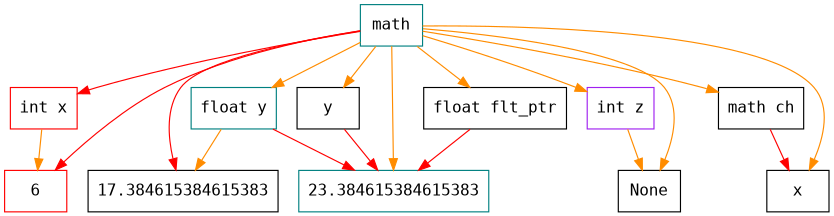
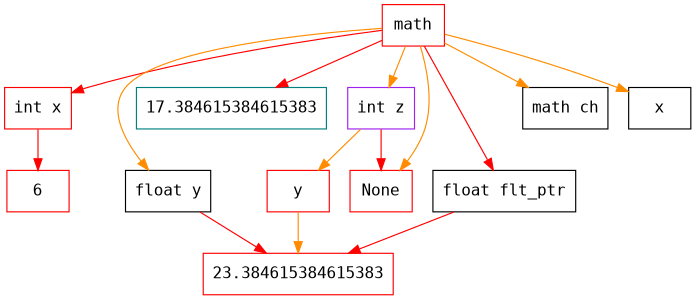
node "math": color teal -> red
edge "math" -> "y": now "int z" -> "y"
edge "math" -> "float flt_ptr": color darkorange -> red
edge "math" -> "6": removed
edge "math" -> "23.384615384615383": removed
node "float y": color teal -> black
node "y": color black -> red
edge "int x" -> "6": color darkorange -> red
edge "int z" -> "None": color darkorange -> red
edge "float y" -> "17.384615384615383": removed
edge "y" -> "23.384615384615383": color red -> darkorange
edge "math ch" -> "x": removed
node "17.384615384615383": color black -> teal
node "23.384615384615383": color teal -> red
node "None": color black -> red
